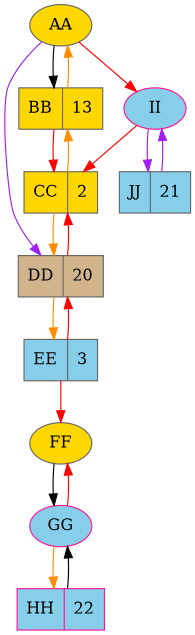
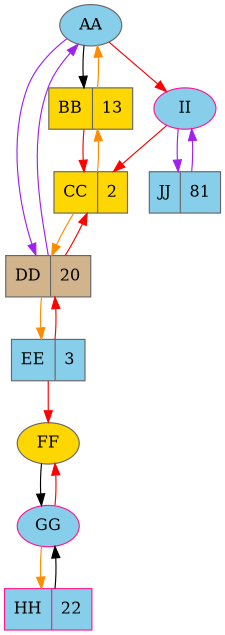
node "AA": fillcolor gold -> skyblue
edge "DD" -> "AA": added
node "JJ": text "21" -> "81"
